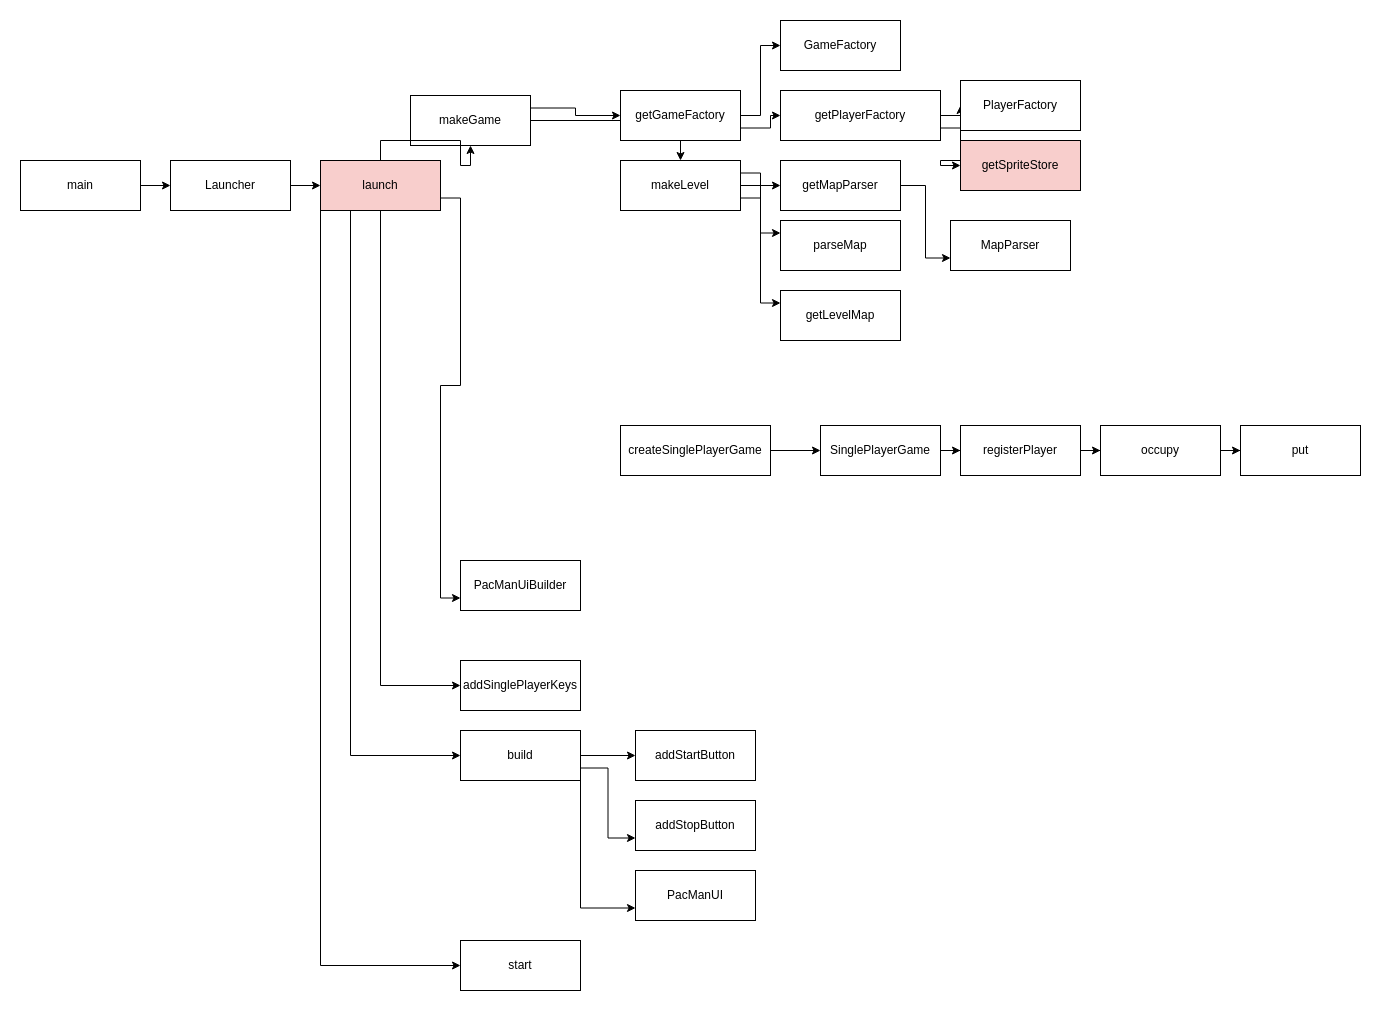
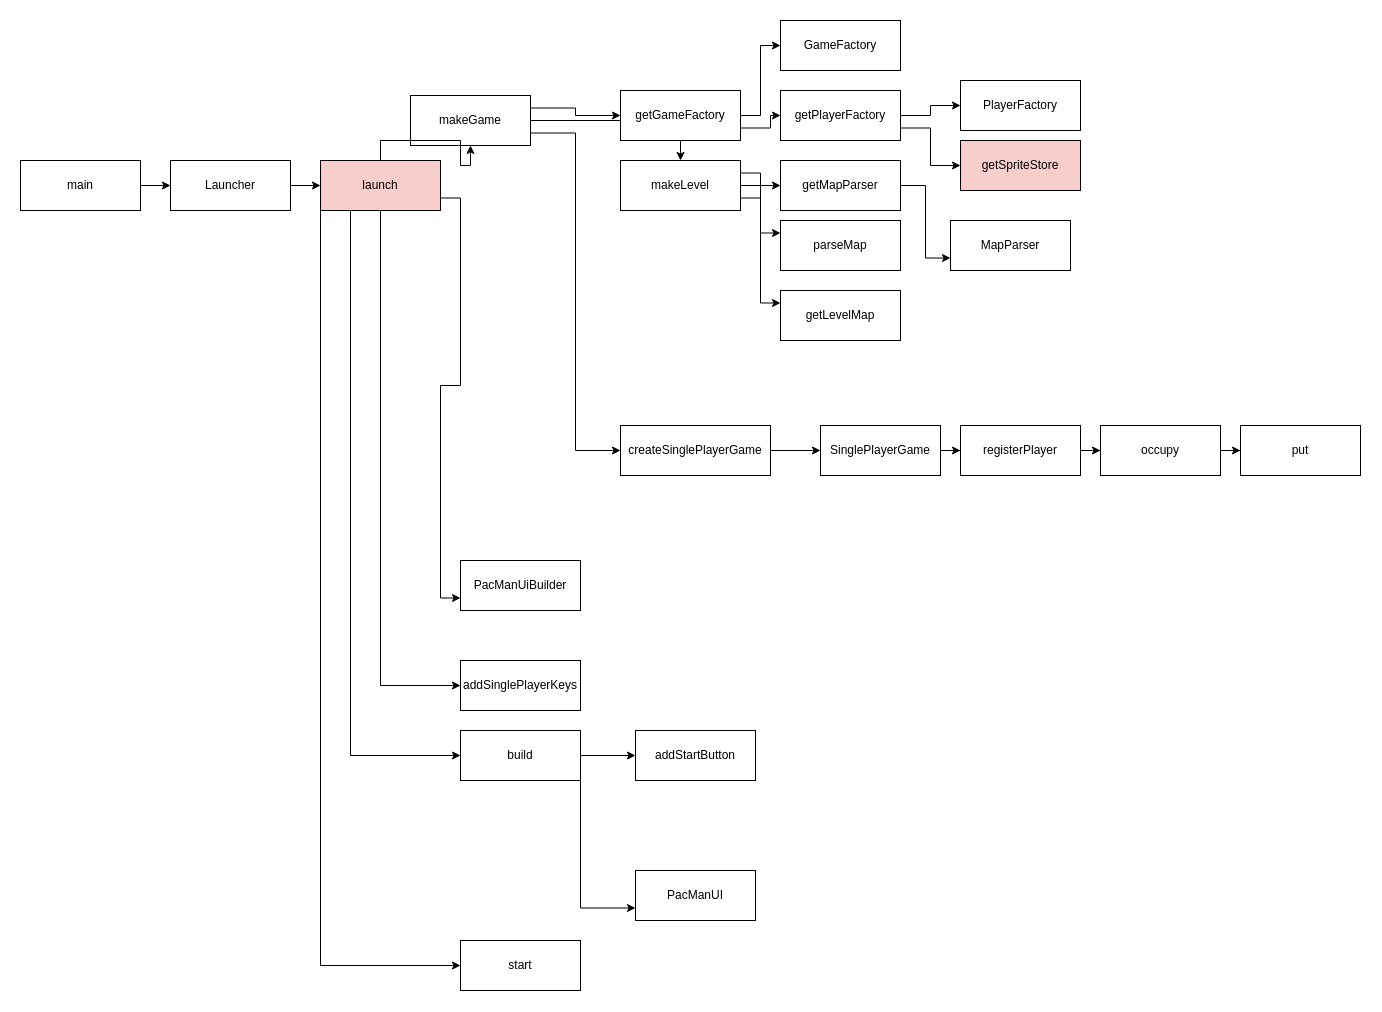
node "getPlayerFactory": size 160x50 -> 120x50
edge "makeGame" -> "createSinglePlayerGame": added
edge "build" -> "addStopButton": removed
node "addStopButton": removed
